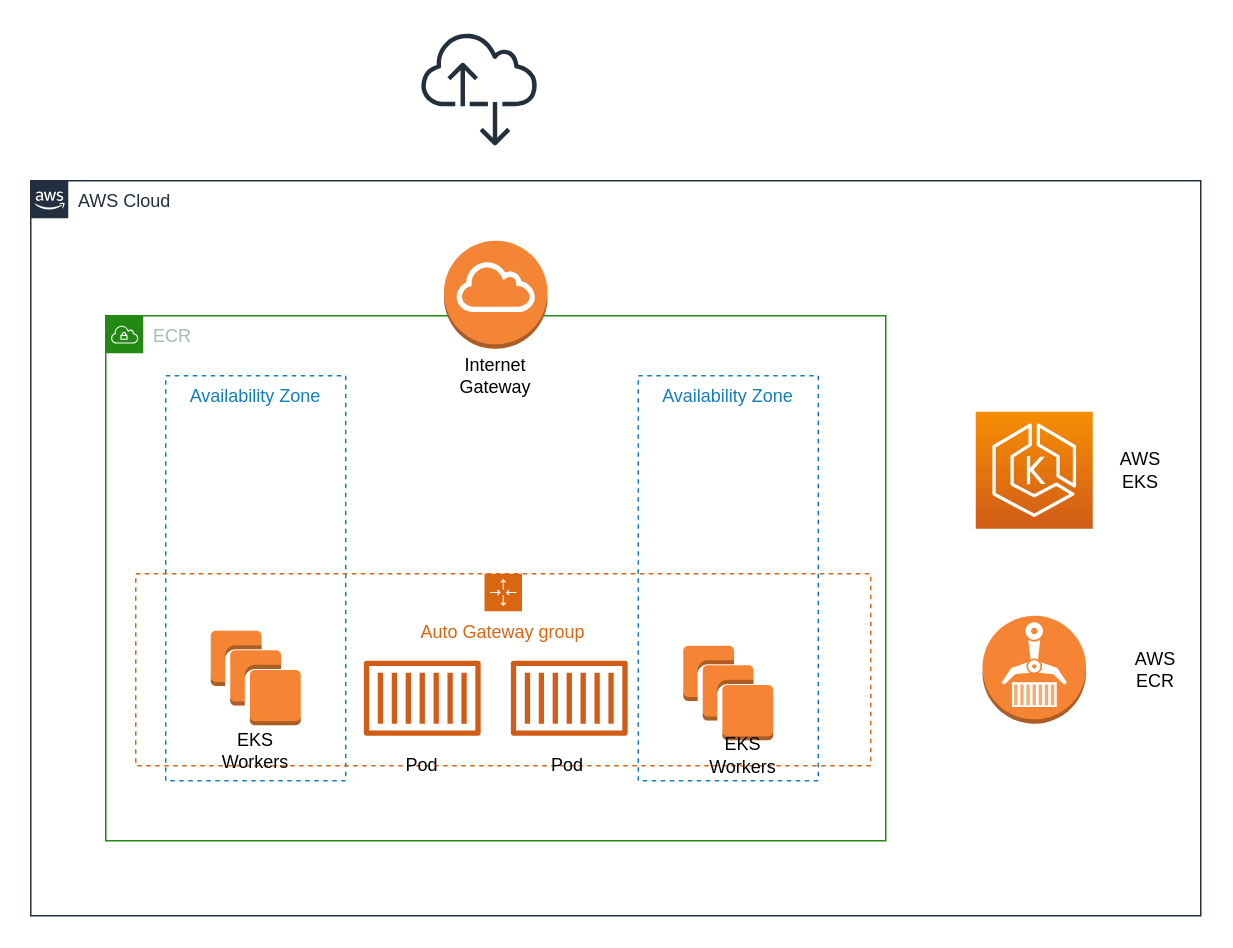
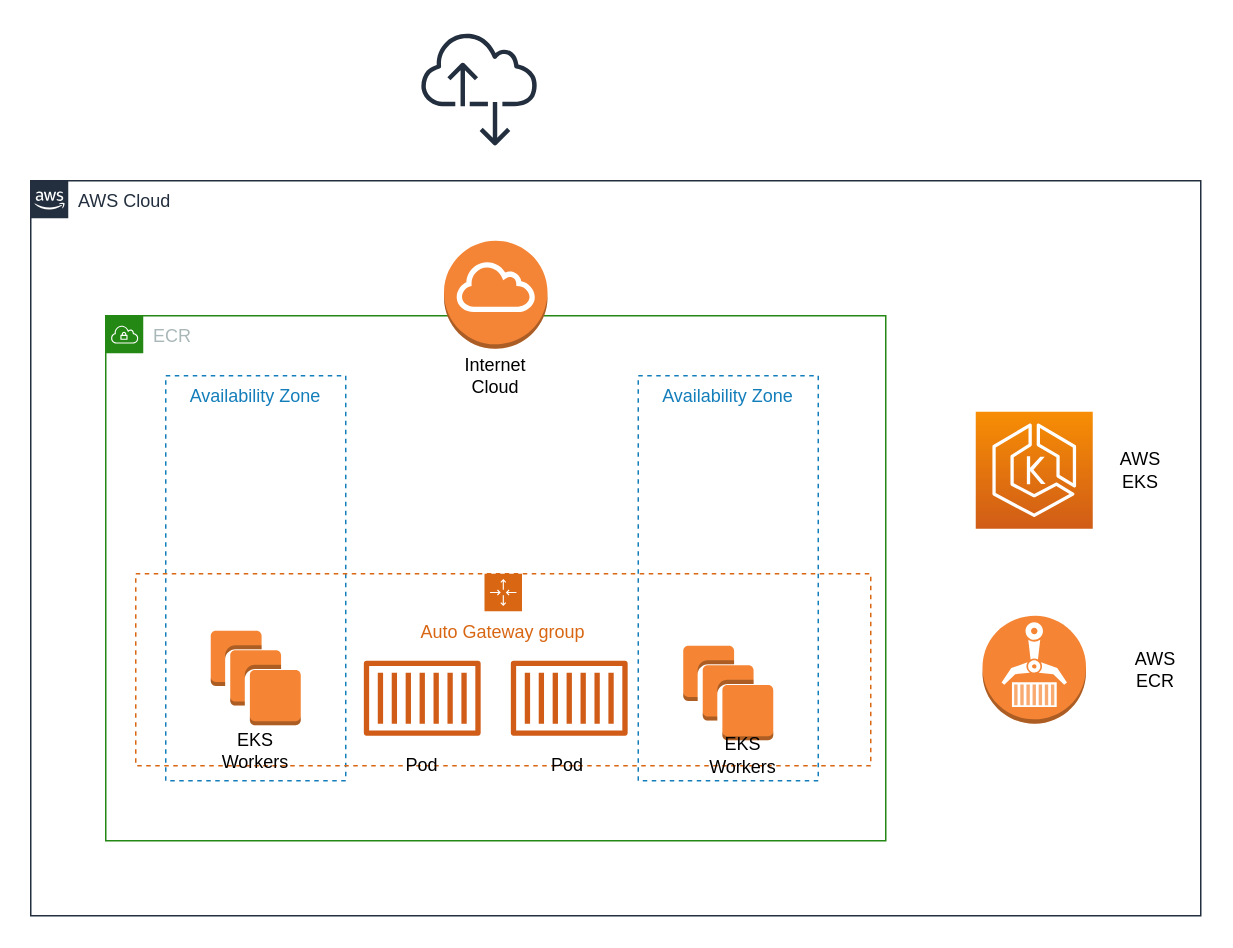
node "Internet Gateway": label "Internet Gateway" -> "Internet Cloud"
